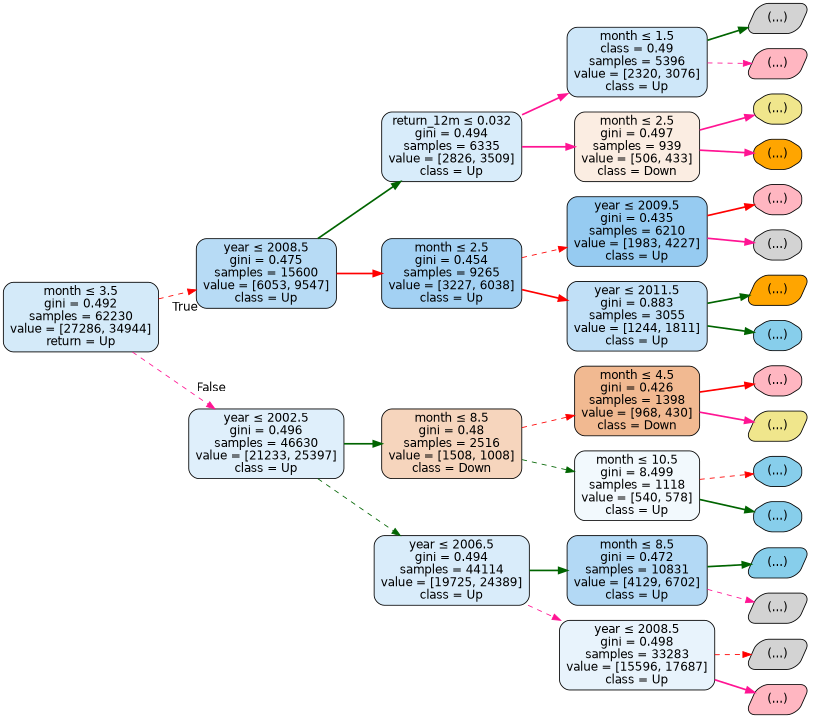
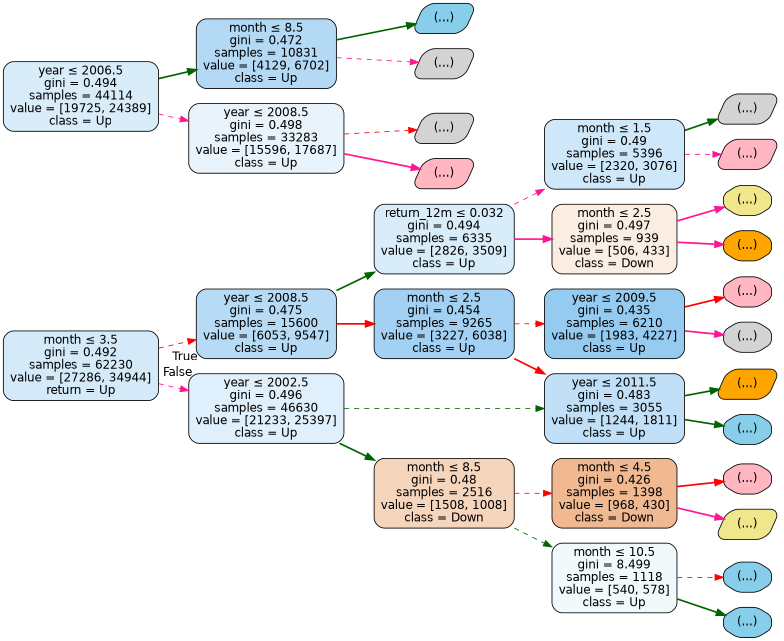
node "month ≤ 1.5": text "class = 0.49" -> "gini = 0.49"
edge "return_12m ≤ 0.032" -> "month ≤ 1.5": style bold -> dashed
node "year ≤ 2011.5": text "gini = 0.883" -> "gini = 0.483"
edge "year ≤ 2002.5" -> "year ≤ 2006.5": now "year ≤ 2002.5" -> "year ≤ 2011.5"
